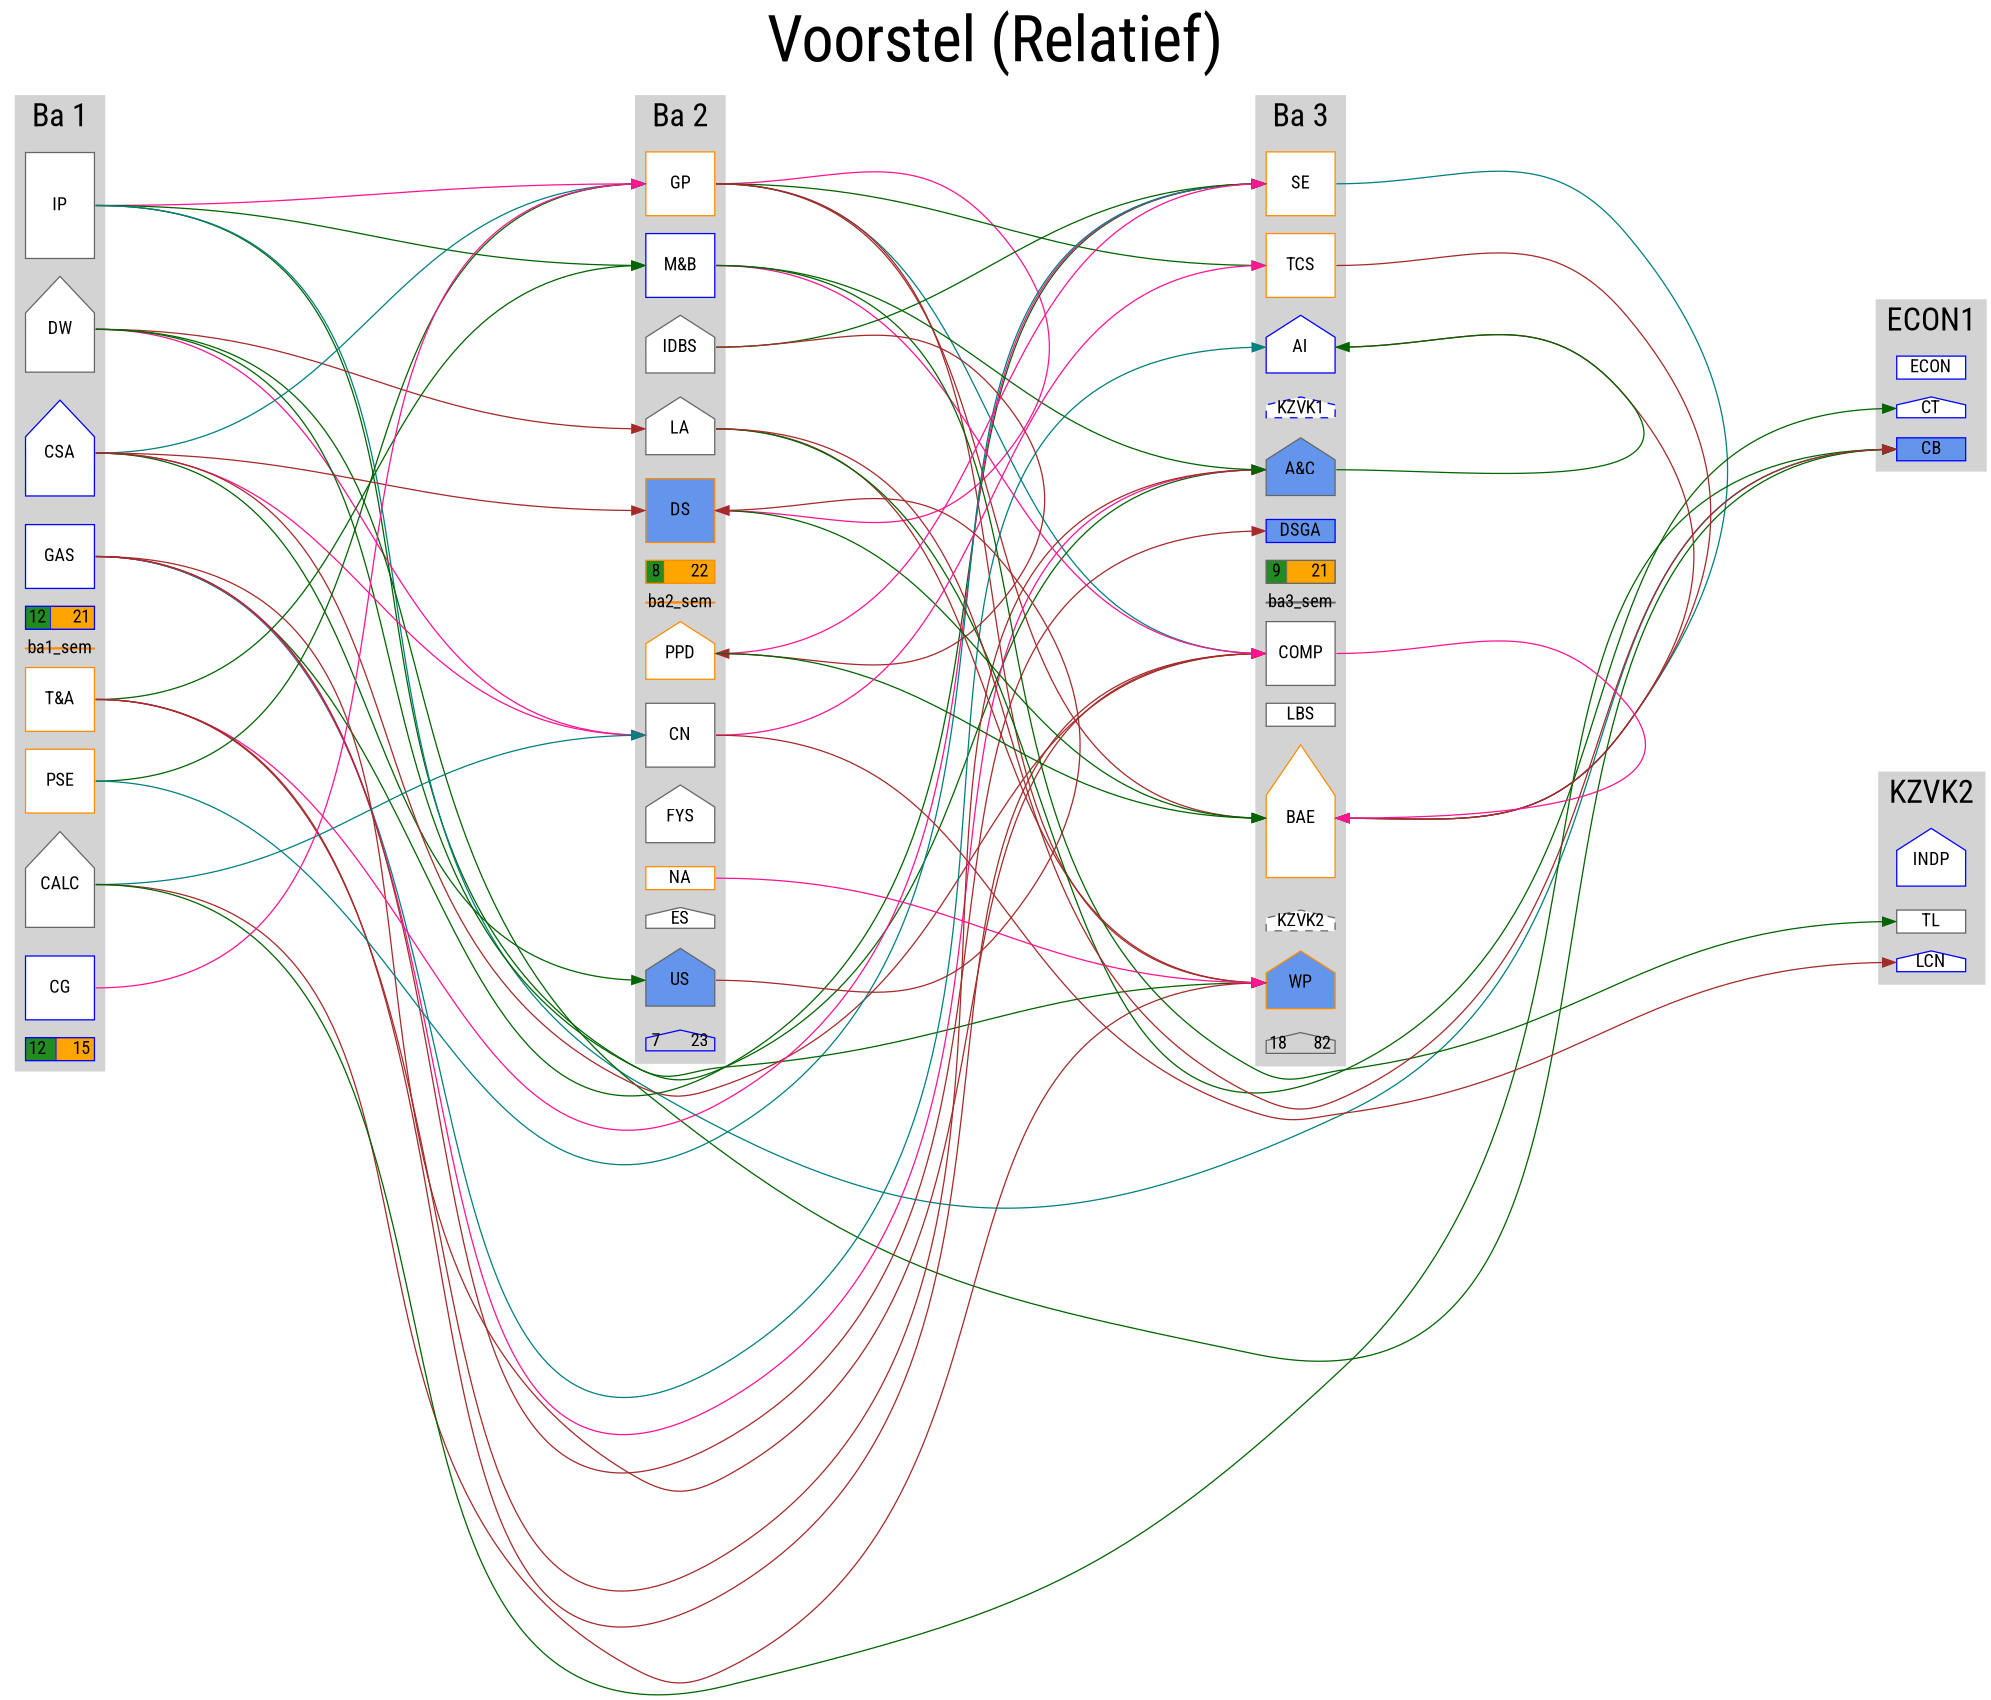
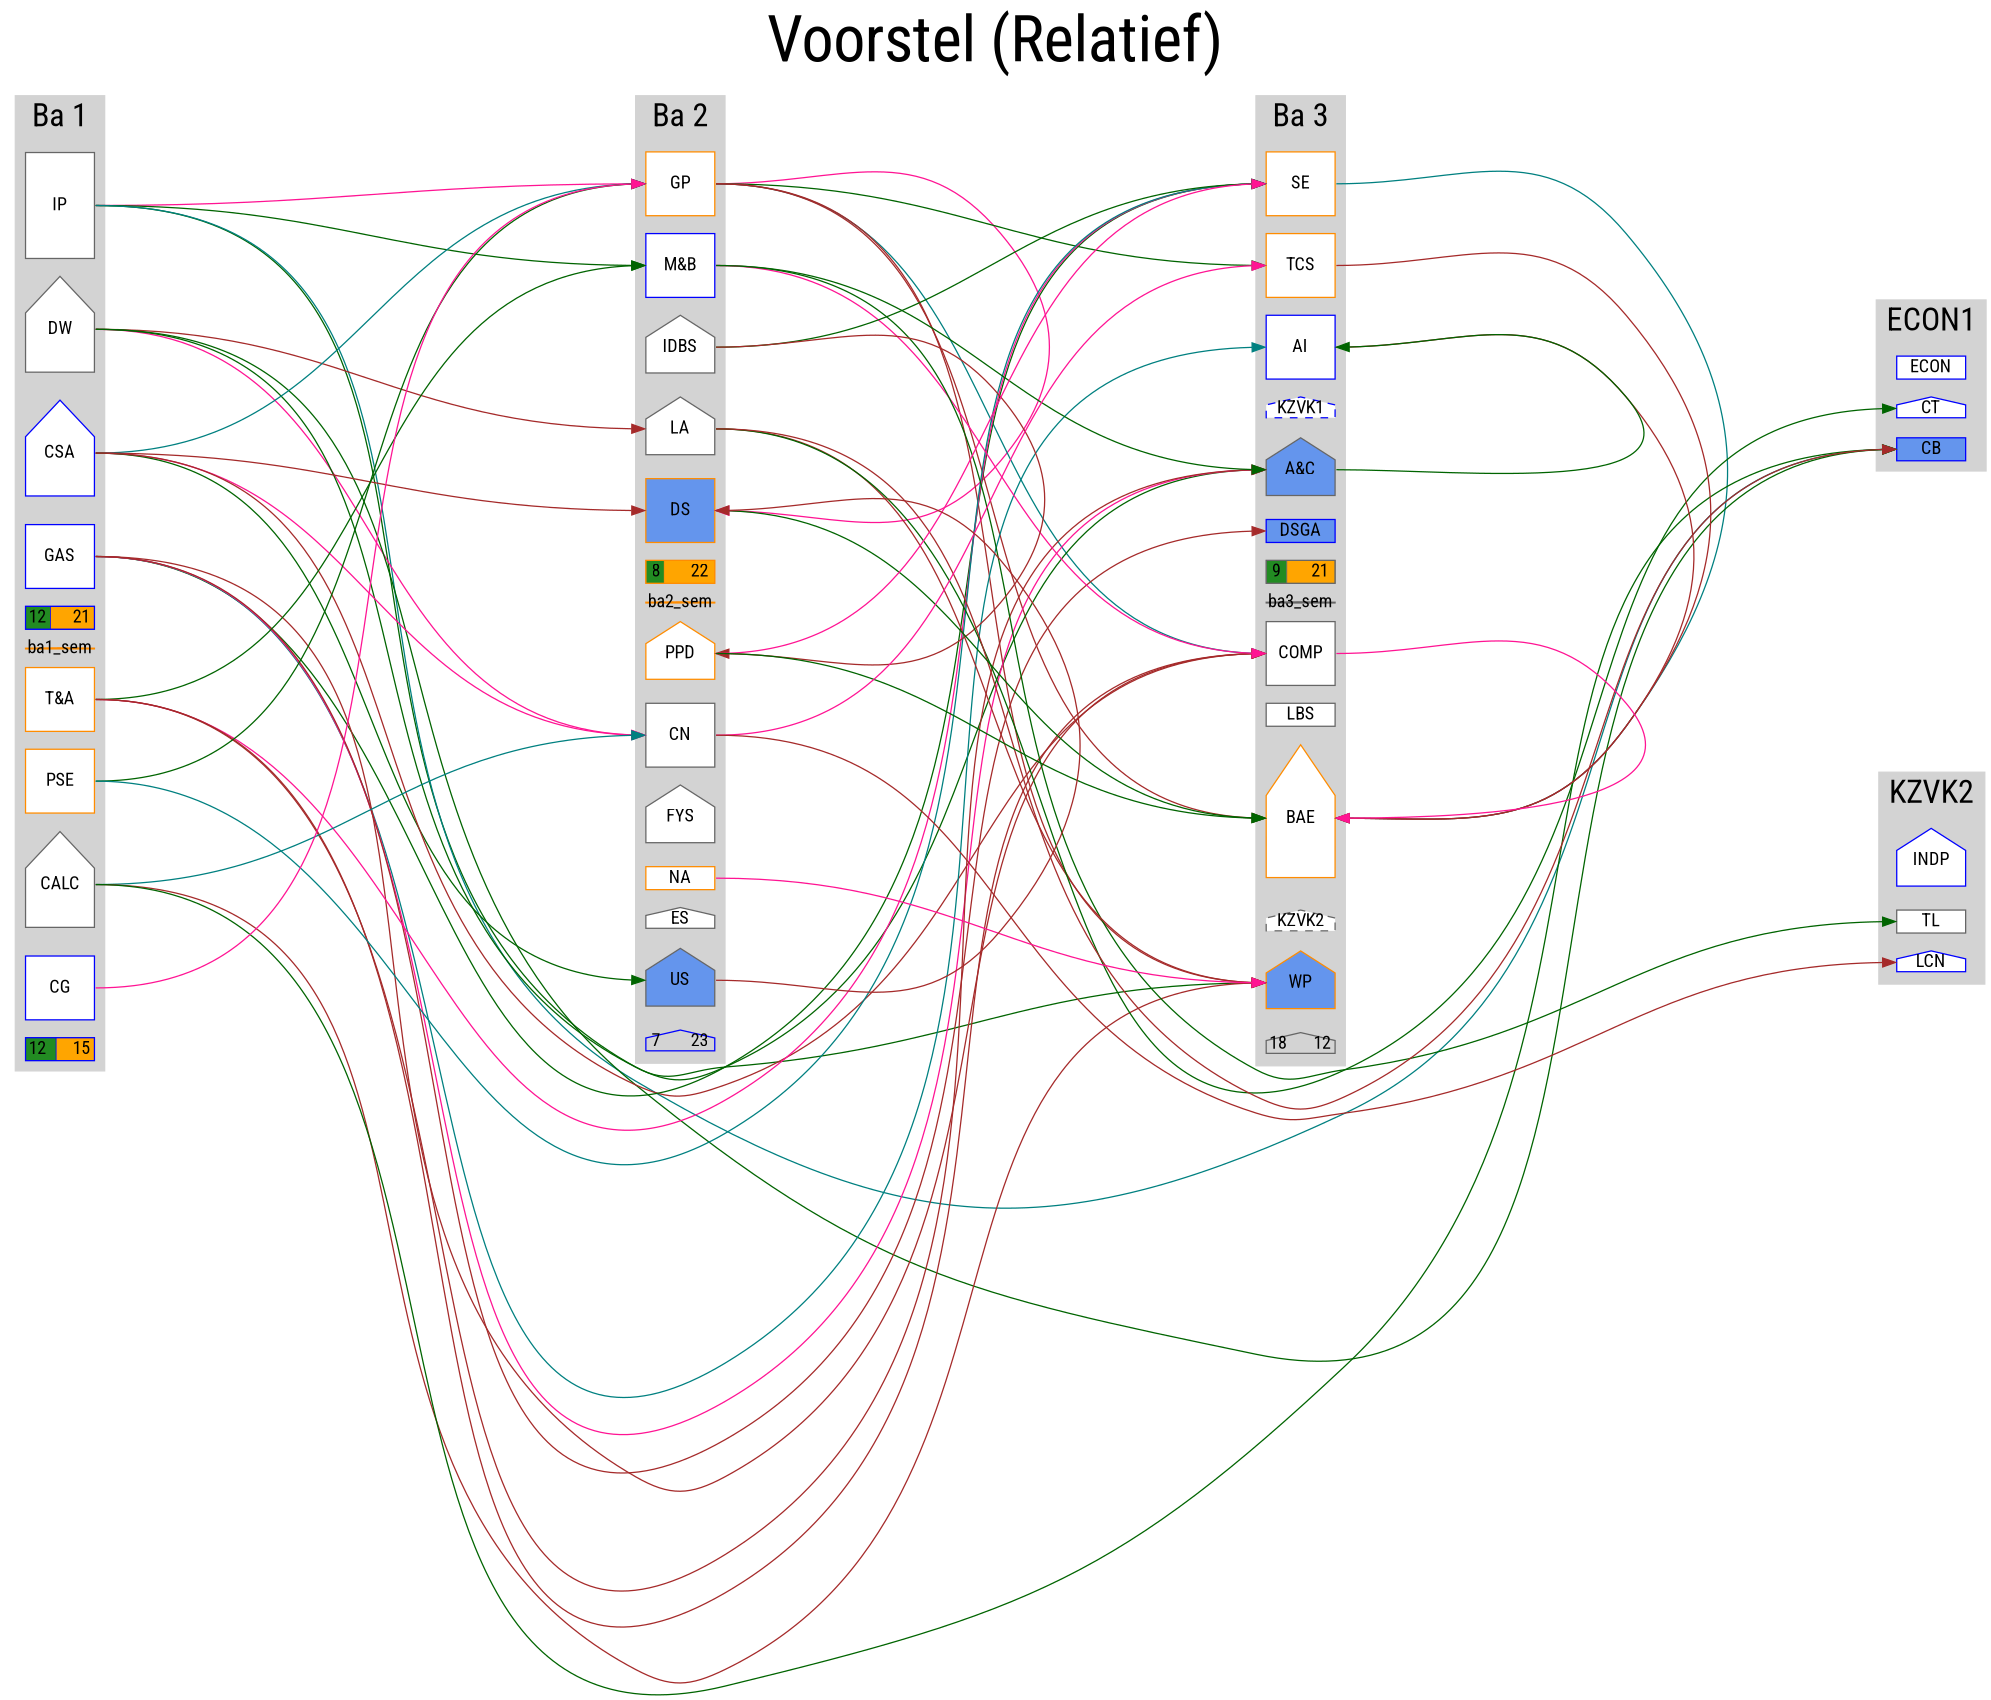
node "AI": shape house -> box
node "18       82": label "18       82" -> "18       12"
